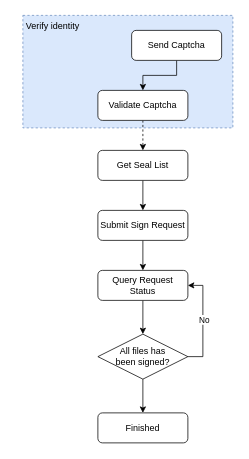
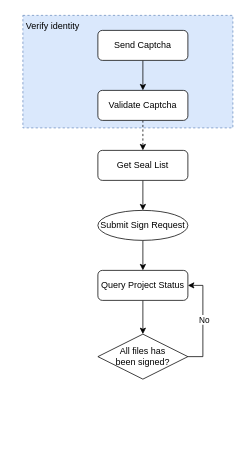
node "Send Captcha": moved (177, 45) -> (143, 45)
node "Submit Sign Request": shape rounded rectangle -> ellipse
node "Query Request Status": label "Query Request Status" -> "Query Project Status"
edge "All files has been signed?" -> "Finished": removed
node "Finished": removed
